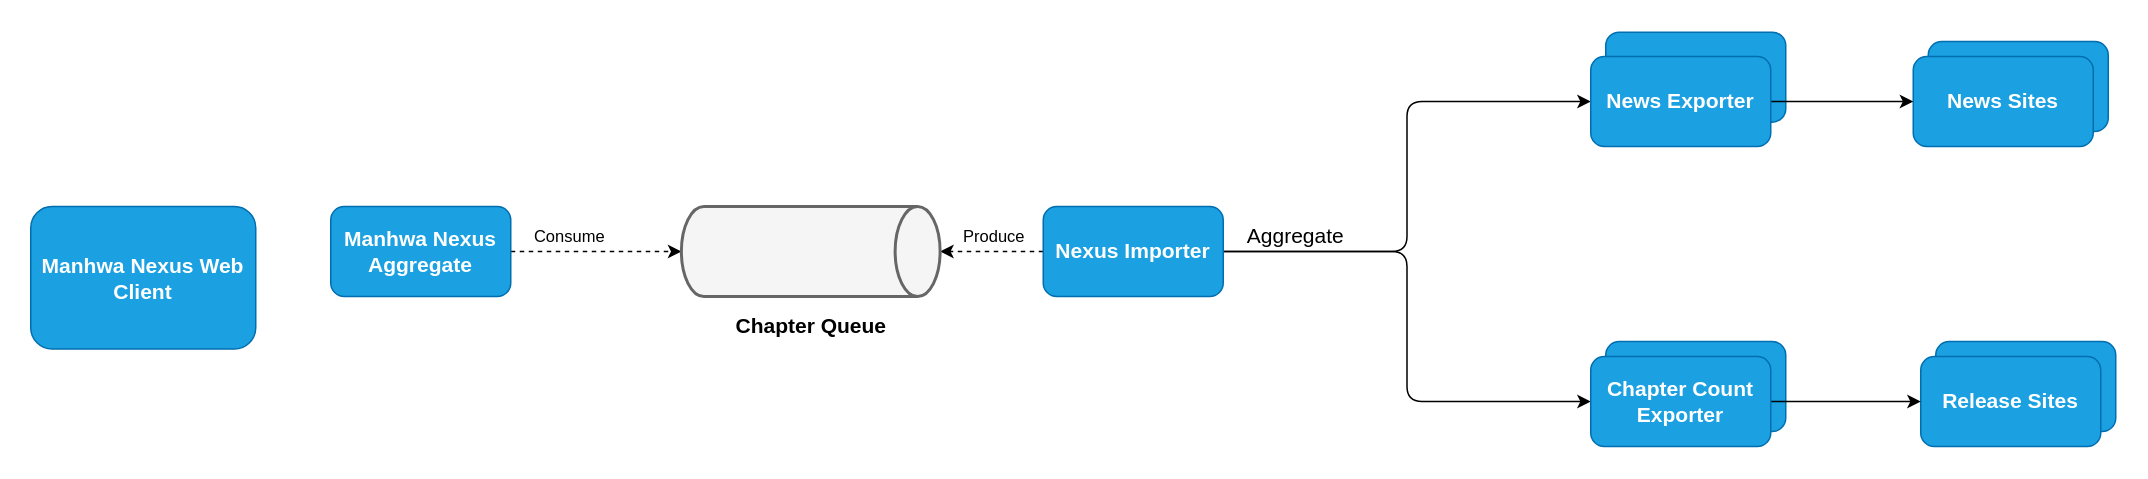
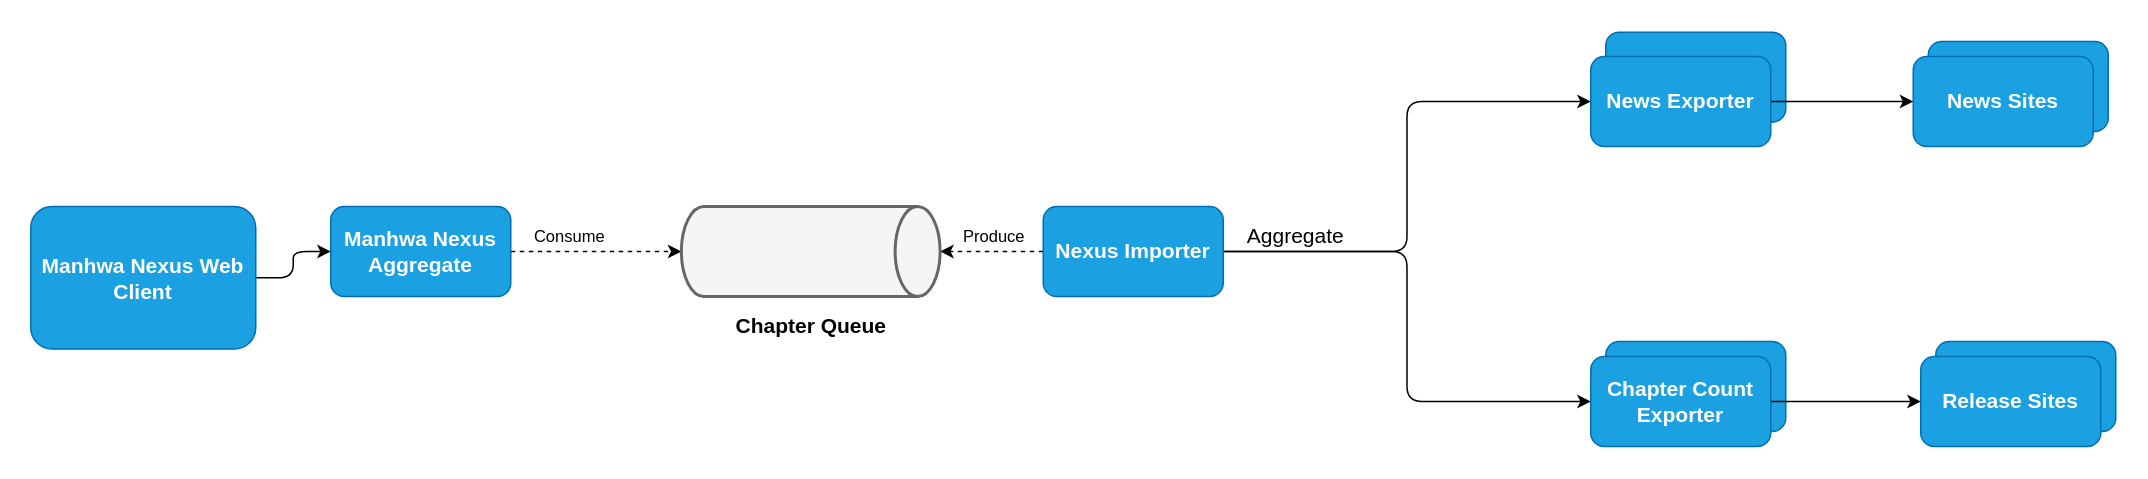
edge "Manhwa Nexus Web Client" -> "Manhwa Nexus Aggregate": added
